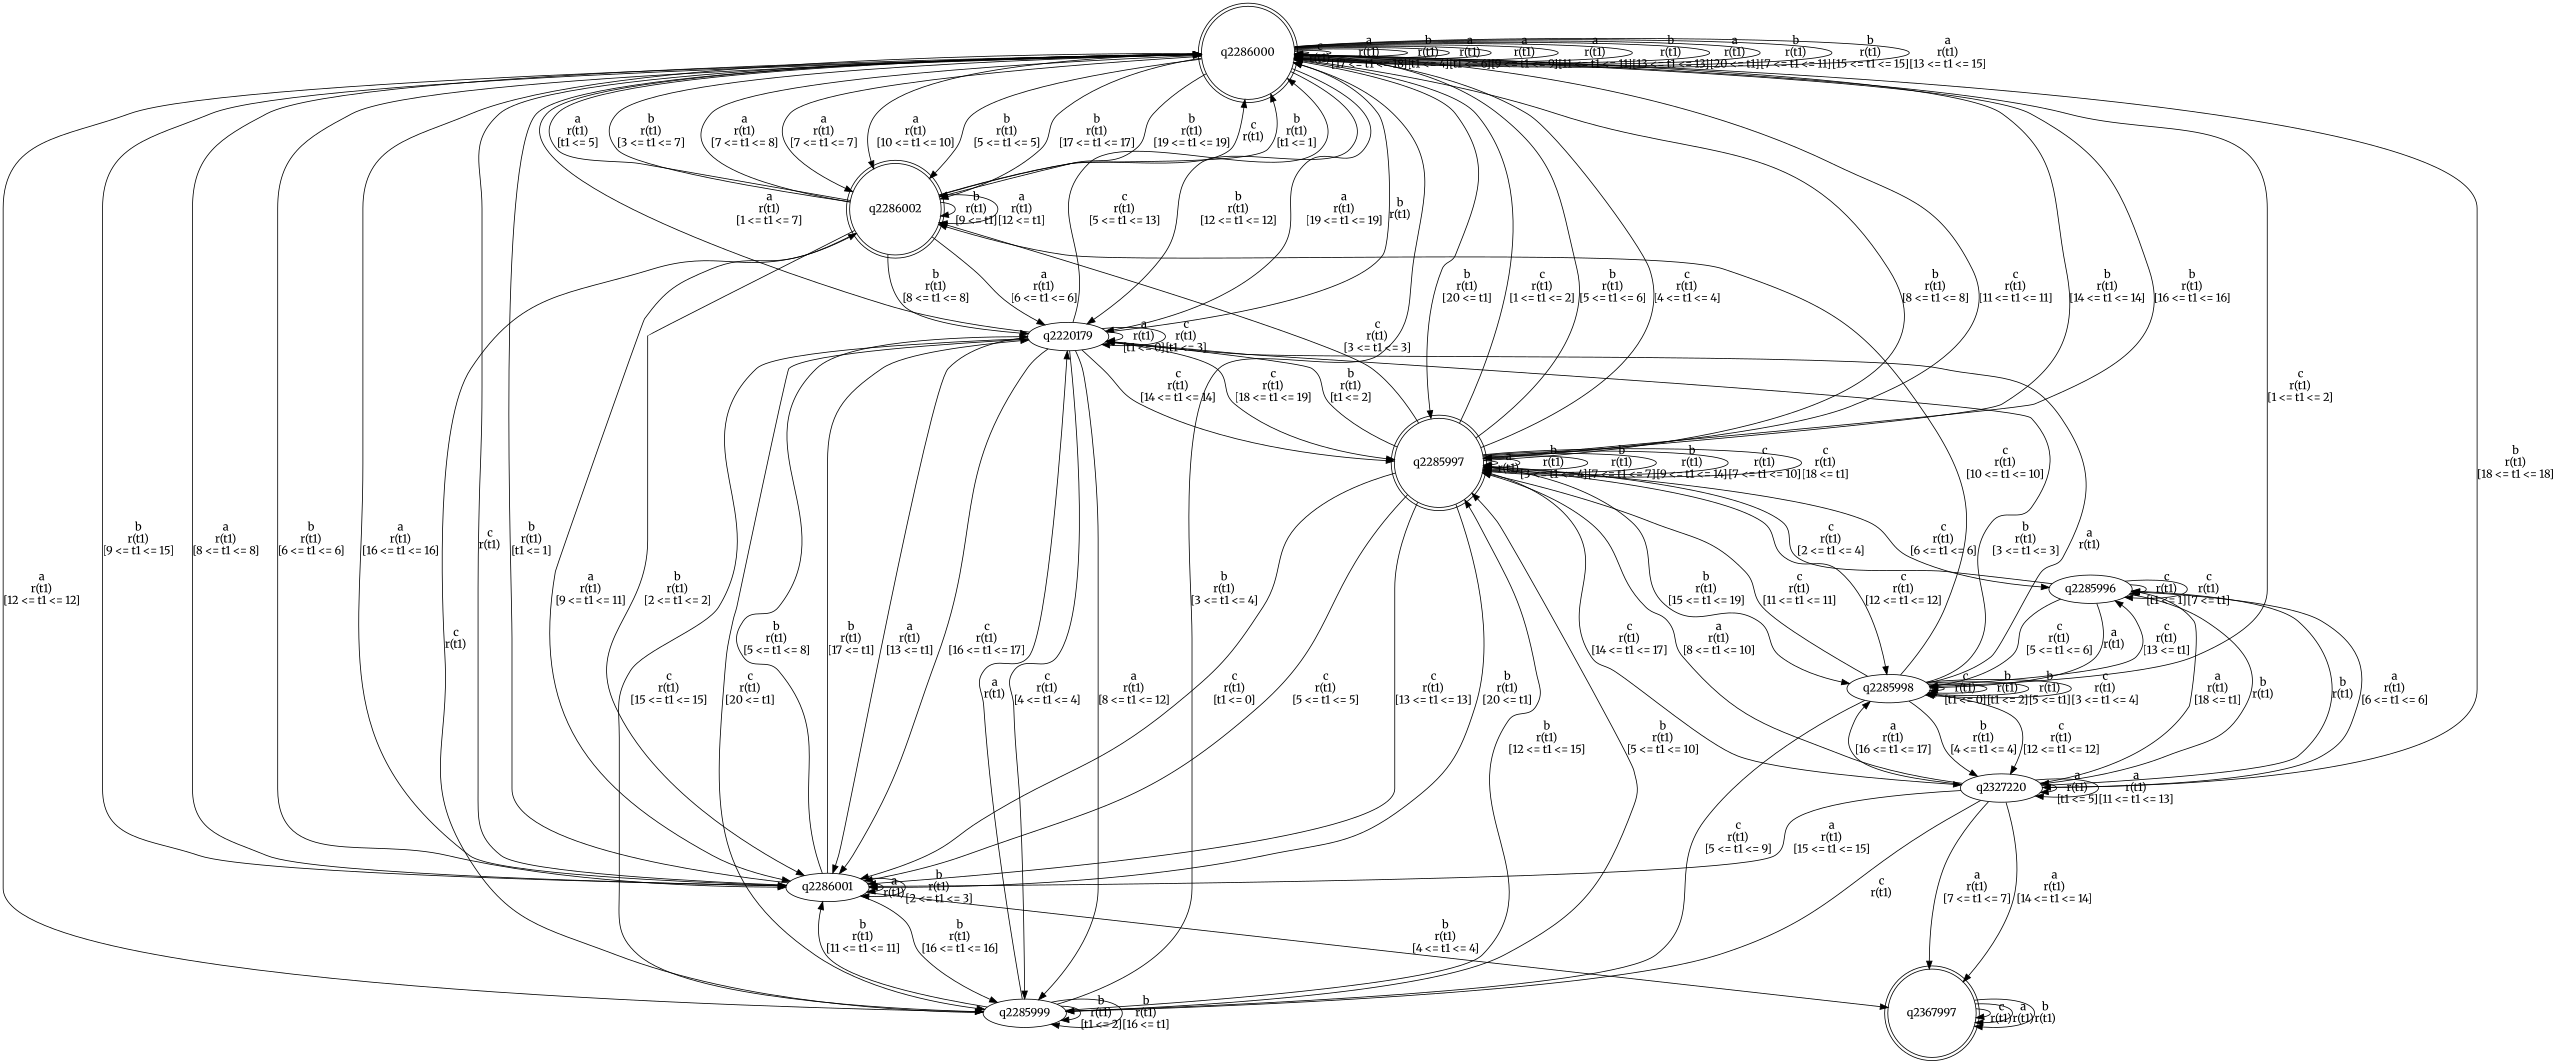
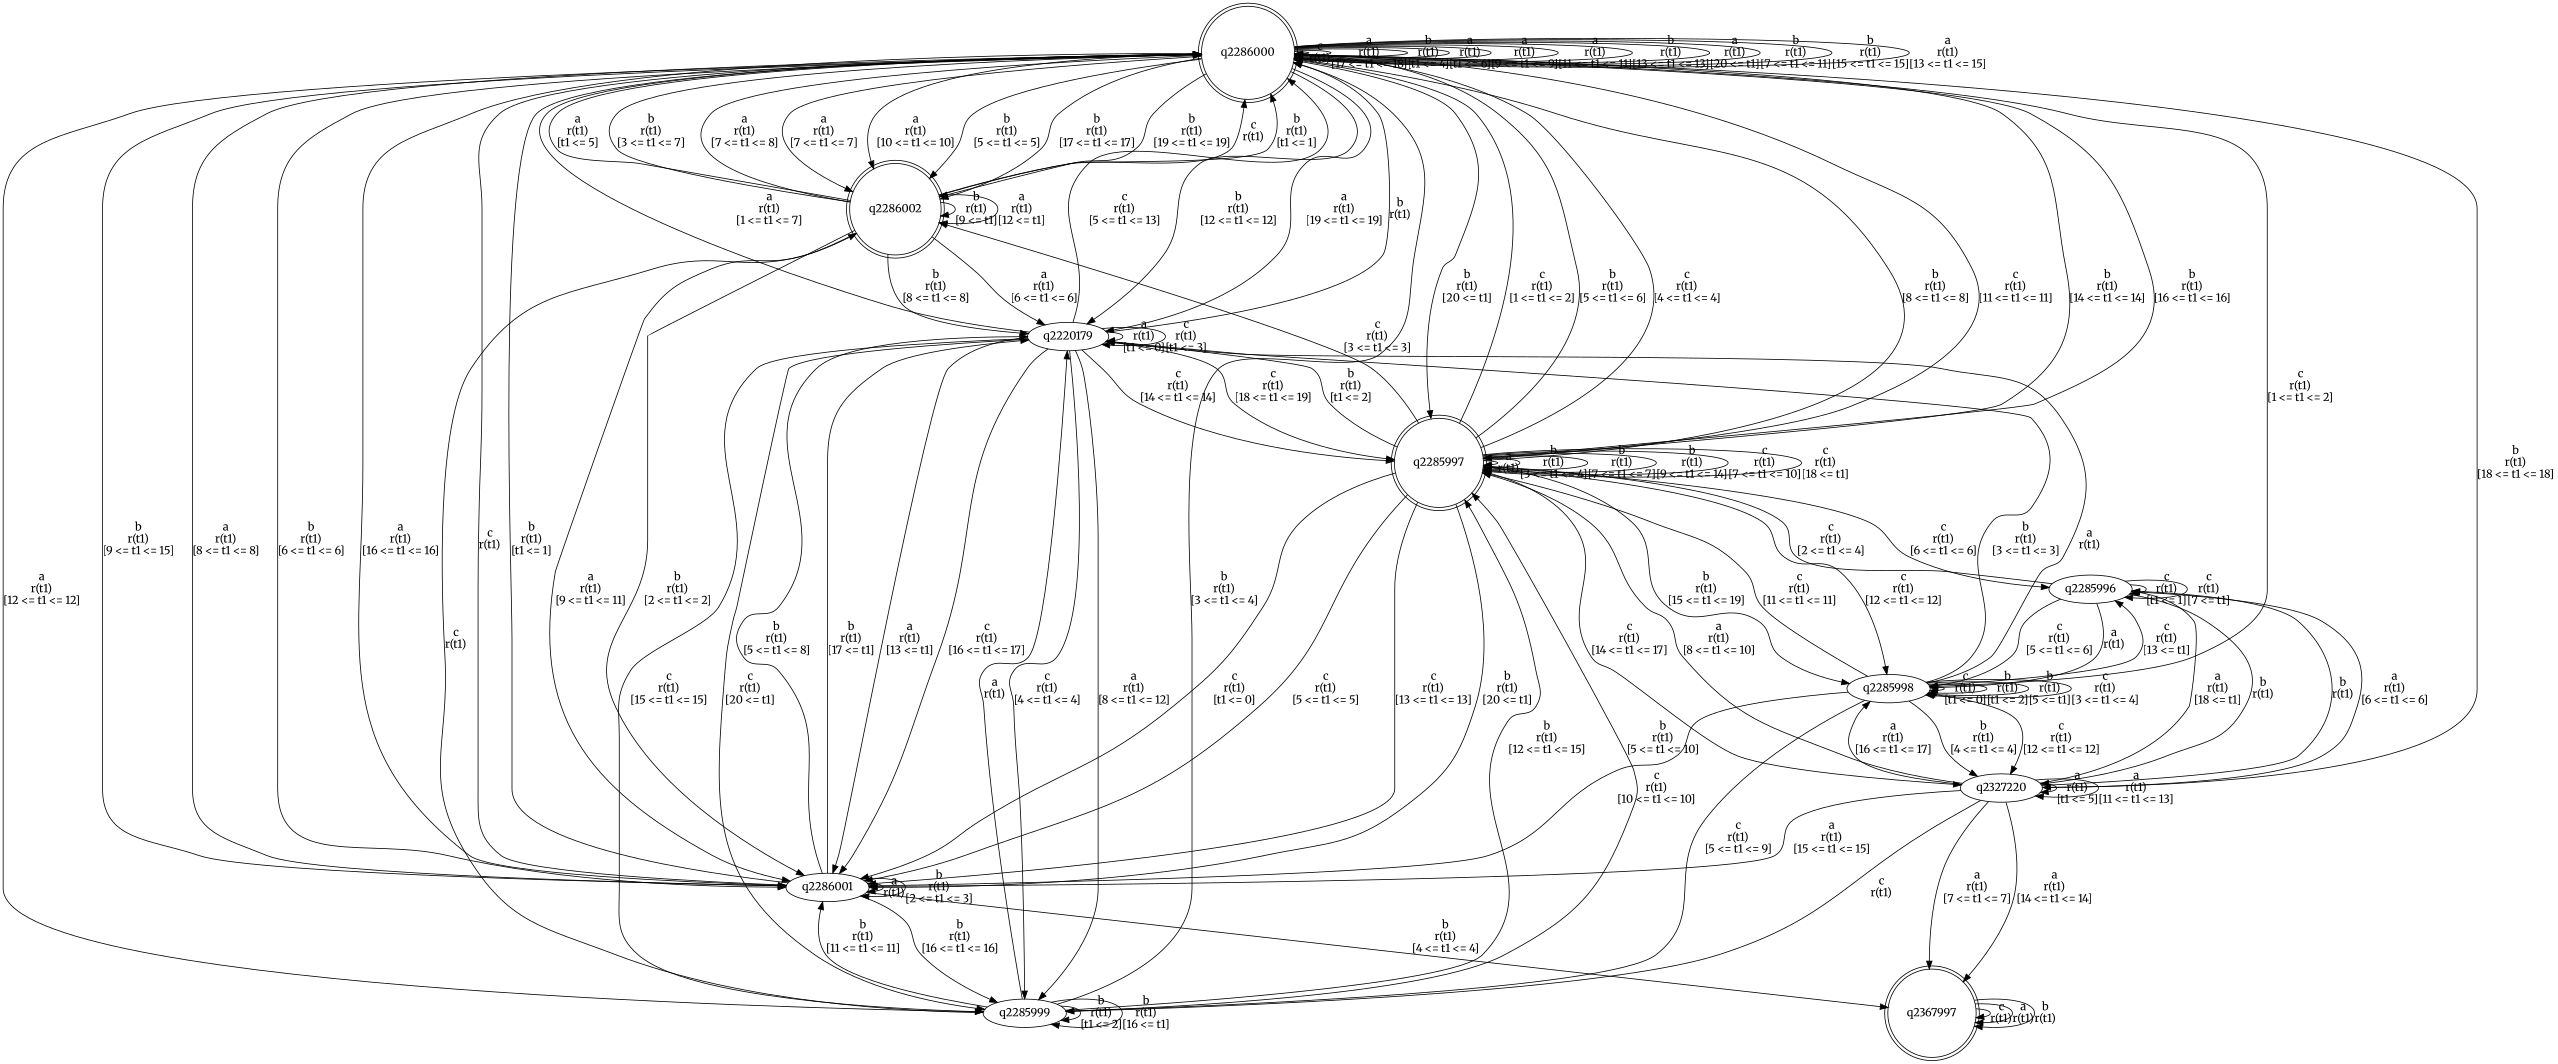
edge "q2285998" -> "q2286002": now "q2285998" -> "q2286001"
